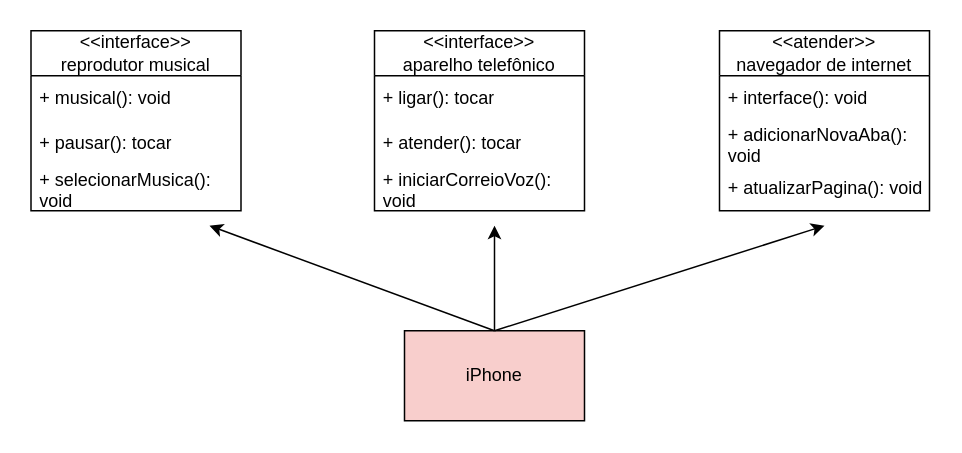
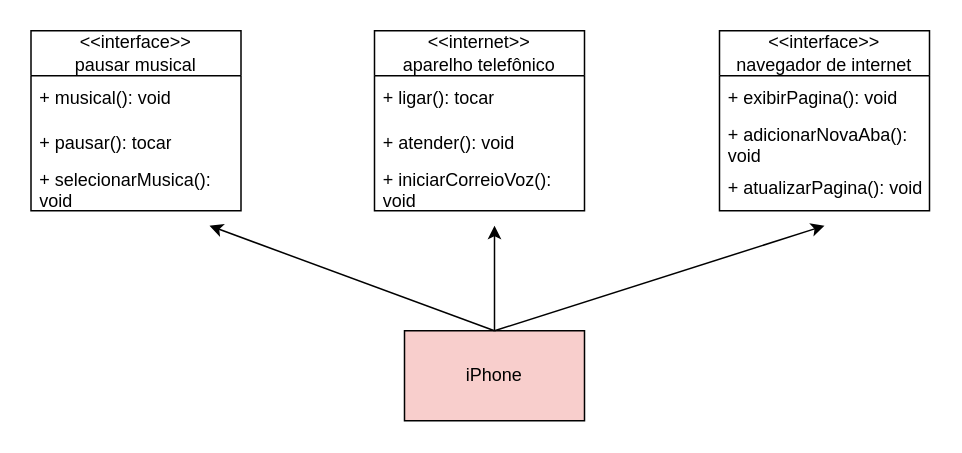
node "<<interface>> reprodutor musical": label "<<interface>> reprodutor musical" -> "<<interface>> pausar musical"
node "<<interface>> aparelho telefônico": label "<<interface>> aparelho telefônico" -> "<<internet>> aparelho telefônico"
node "<<atender>> navegador de internet": label "<<atender>> navegador de internet" -> "<<interface>> navegador de internet"
node "+ interface(): void": label "+ interface(): void" -> "+ exibirPagina(): void"
node "+ atender(): tocar": label "+ atender(): tocar" -> "+ atender(): void"
